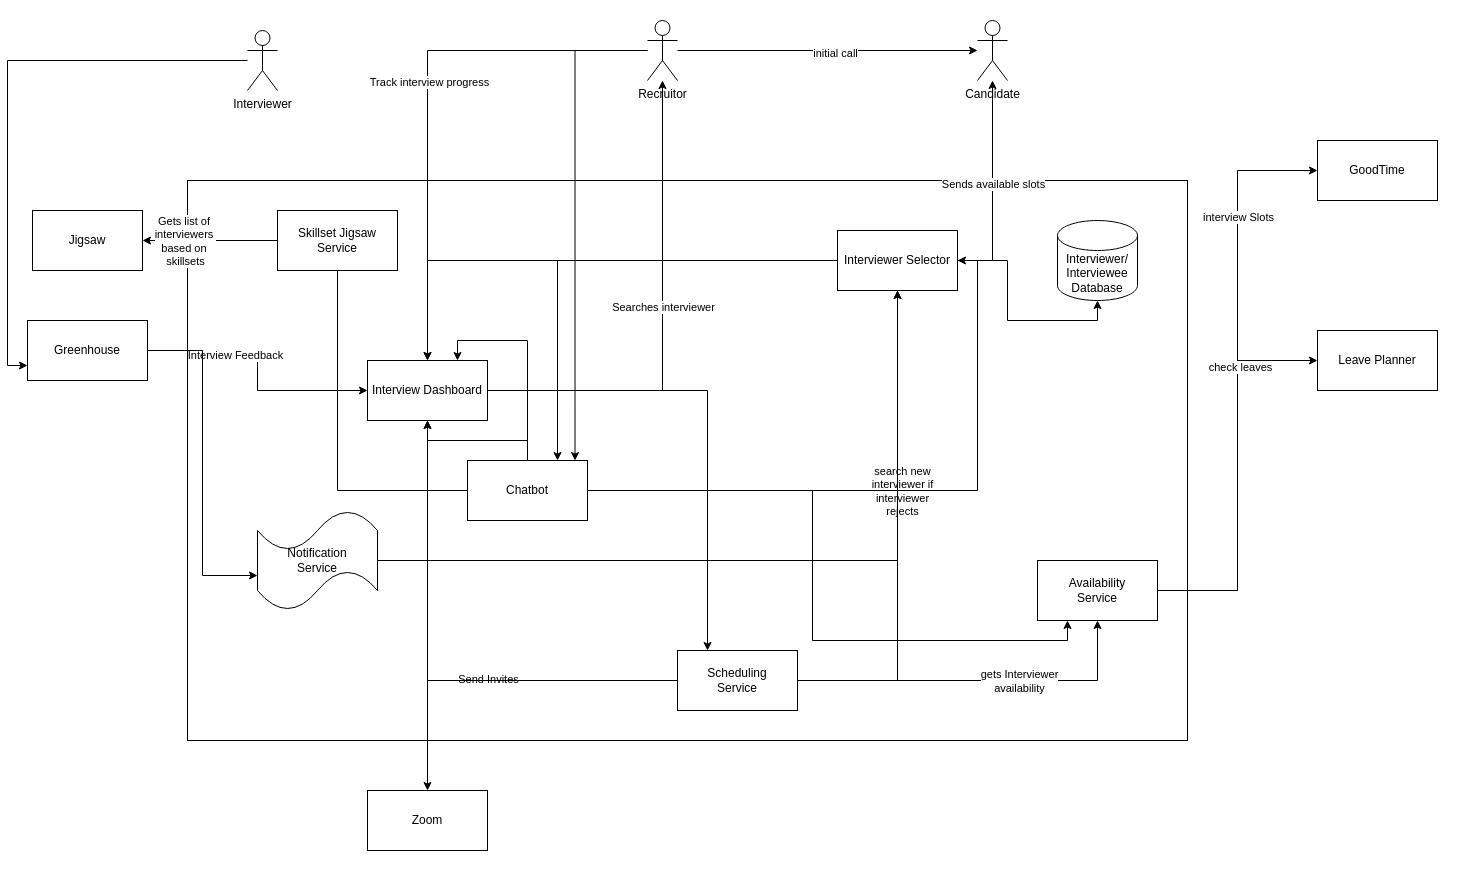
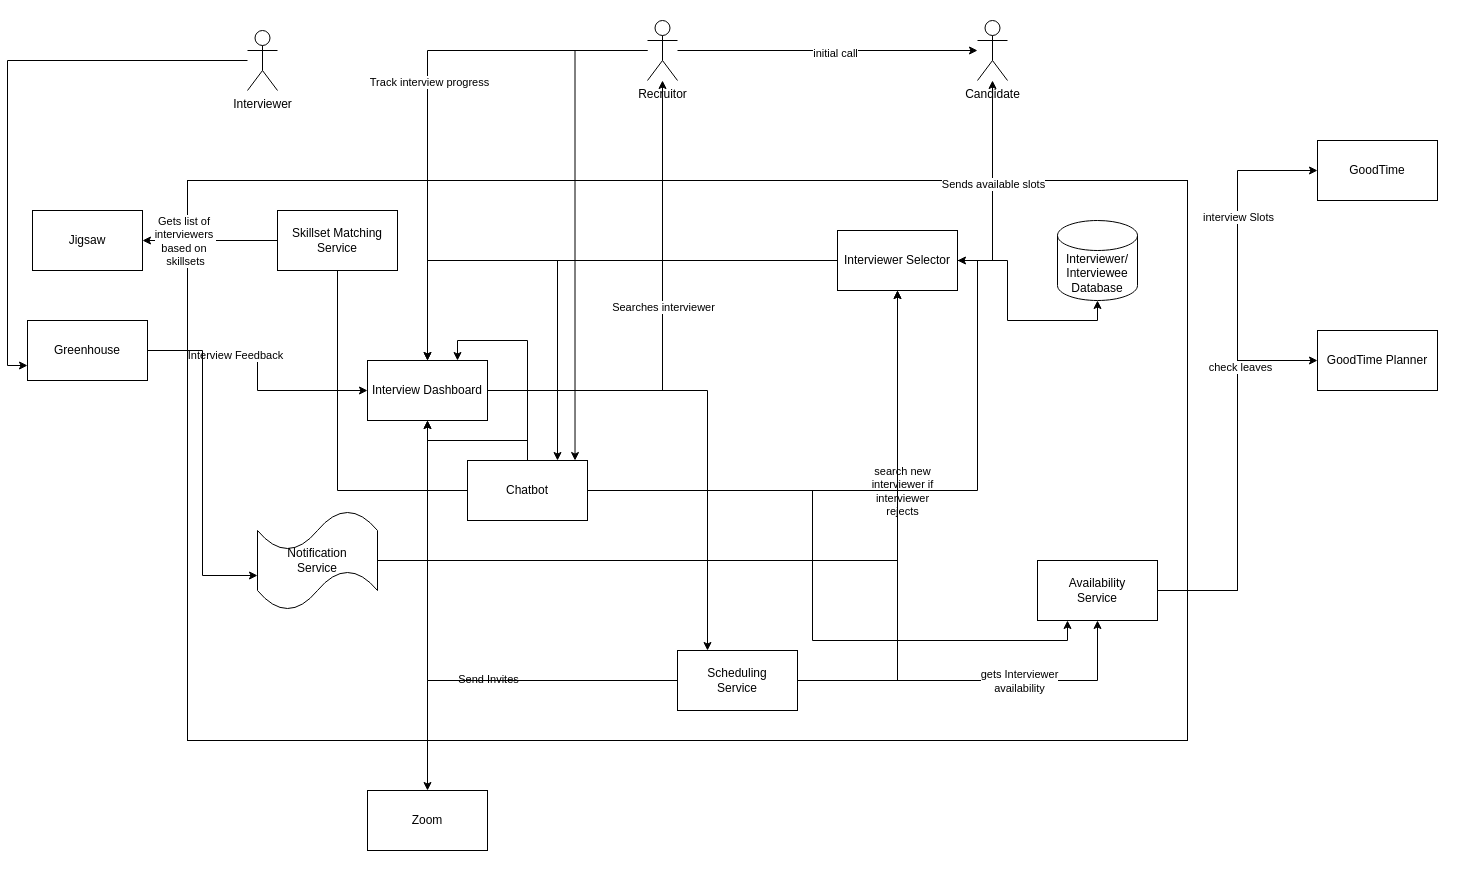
node "Skillset Jigsaw Service": label "Skillset Jigsaw Service" -> "Skillset Matching Service"
node "Leave Planner": label "Leave Planner" -> "GoodTime Planner"
